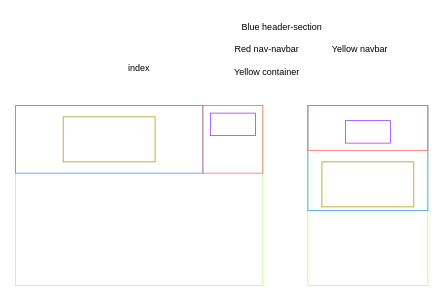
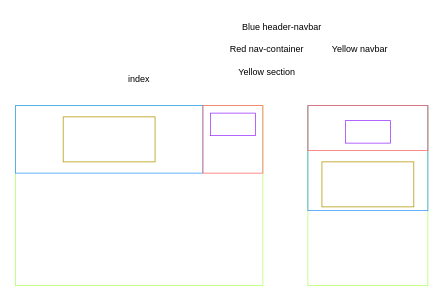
node "Blue header-section": label "Blue header-section" -> "Blue header-navbar"
node "Red nav-navbar": label "Red nav-navbar" -> "Red nav-container"
node "index": moved (139, 68) -> (139, 79)
node "Yellow container": label "Yellow container" -> "Yellow section"
